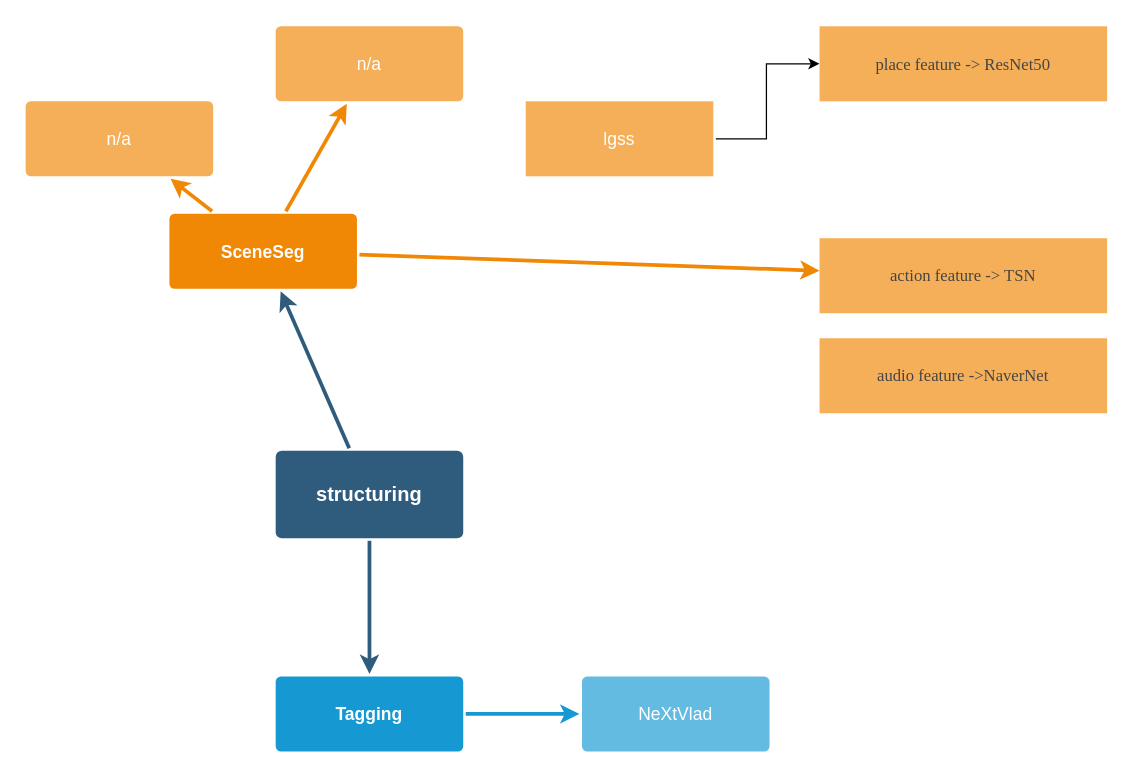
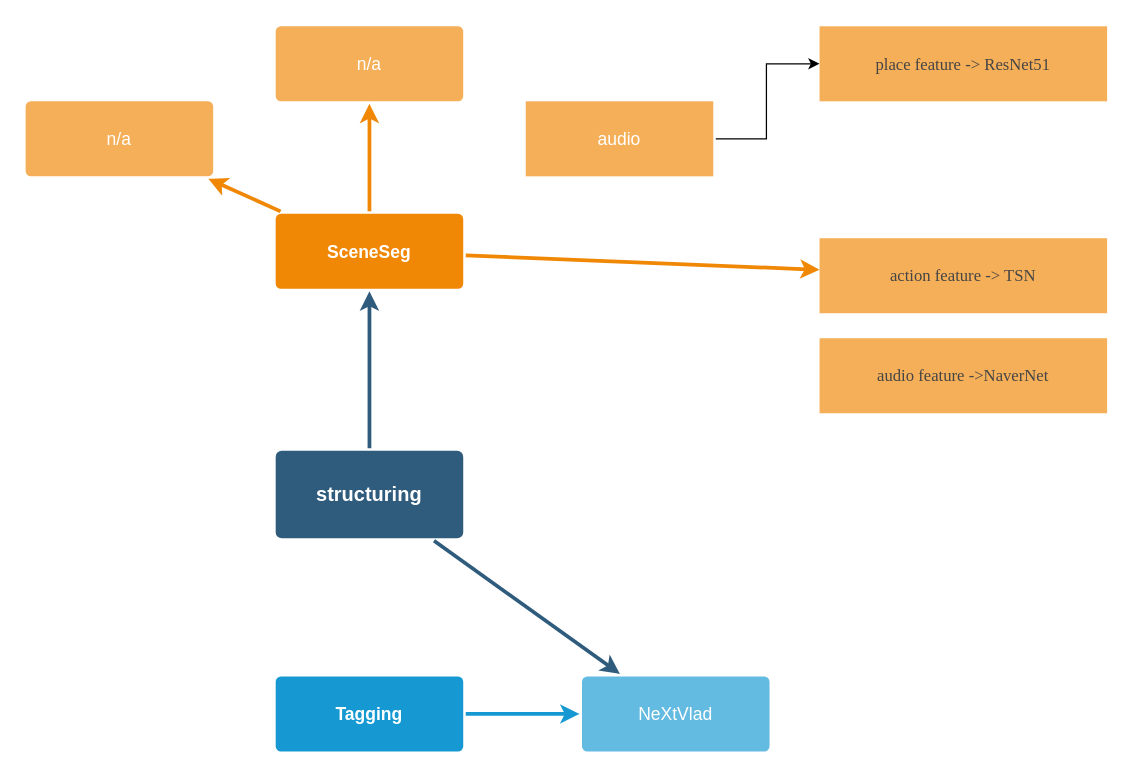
node "place feature -> ResNet50": label "place feature -> ResNet50" -> "place feature -> ResNet51"
node "lgss": label "lgss" -> "audio"
node "SceneSeg": moved (263, 251) -> (369, 251)
edge "structuring" -> "Tagging": now "structuring" -> "NeXtVlad"
